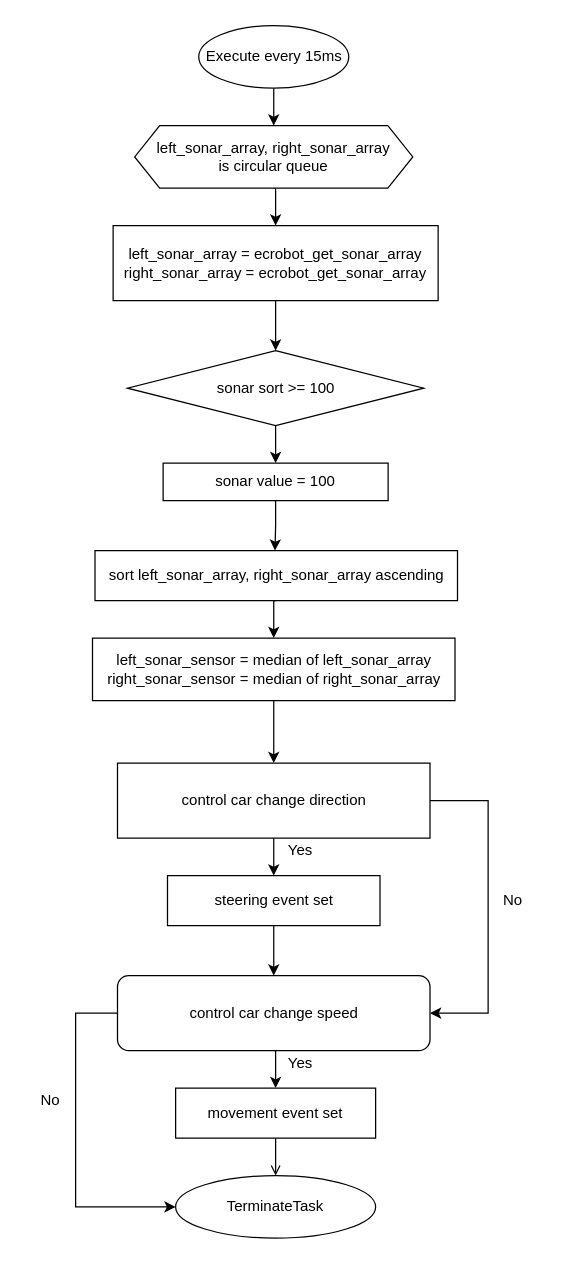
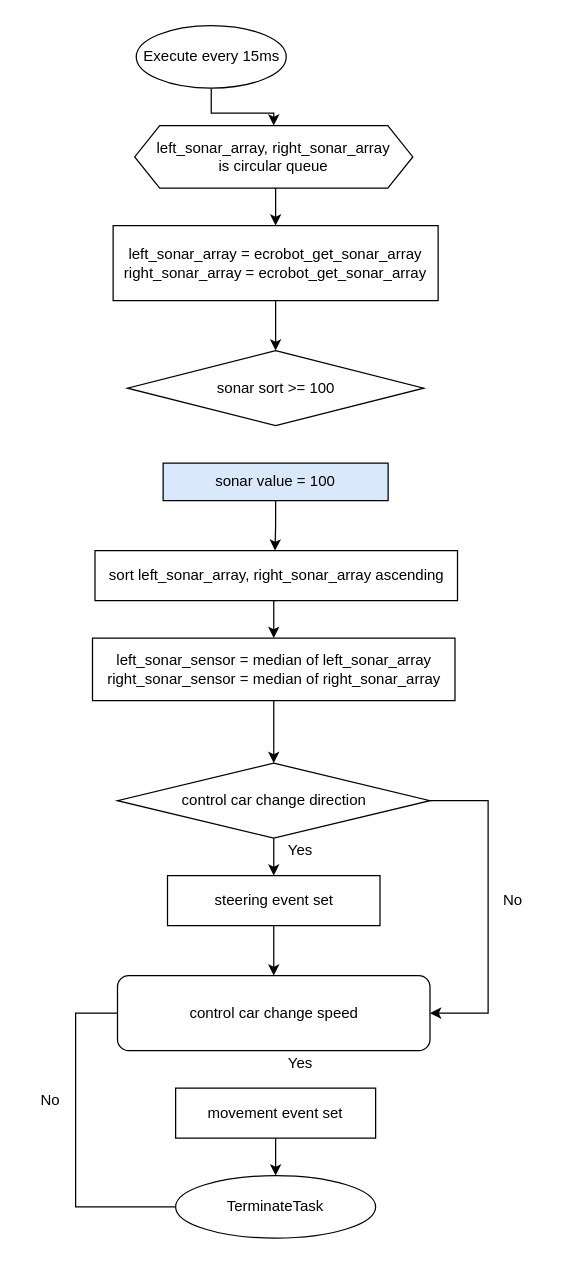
node "Execute every 15ms": moved (274, 57) -> (211, 57)
edge "sonar sort >= 100" -> "sonar value = 100": removed
node "sonar value = 100": fillcolor #ffffff -> #dae8fc
node "control car change direction": shape rectangle -> diamond
edge "control car change speed" -> "movement event set": removed
edge "movement event set" -> "TerminateTask": arrowhead open -> classic
edge "control car change speed" -> "TerminateTask": arrowhead classic -> none
